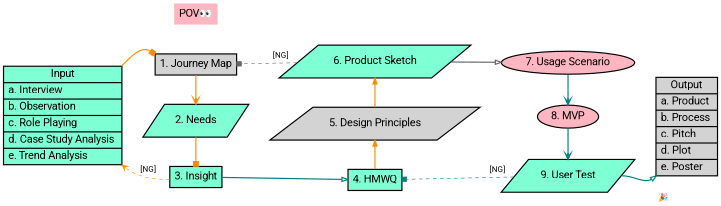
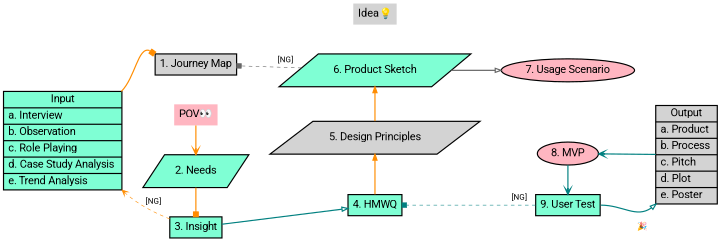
node "Idea💡": added
edge "1. Journey Map" -> "2. Needs": now "POV👀" -> "2. Needs"
edge "7. Usage Scenario" -> "8. MVP": now "Output" -> "8. MVP"
node "9. User Test": shape parallelogram -> box
